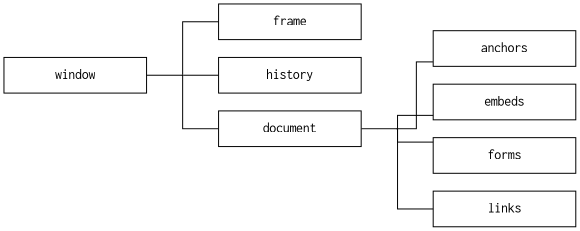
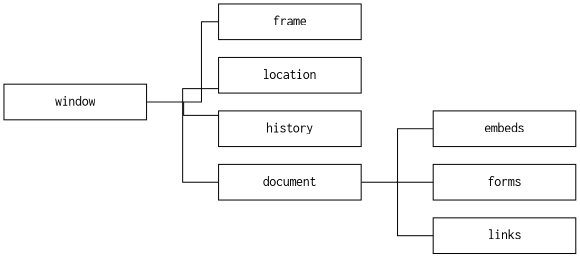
node "anchors": removed
node "location": added
